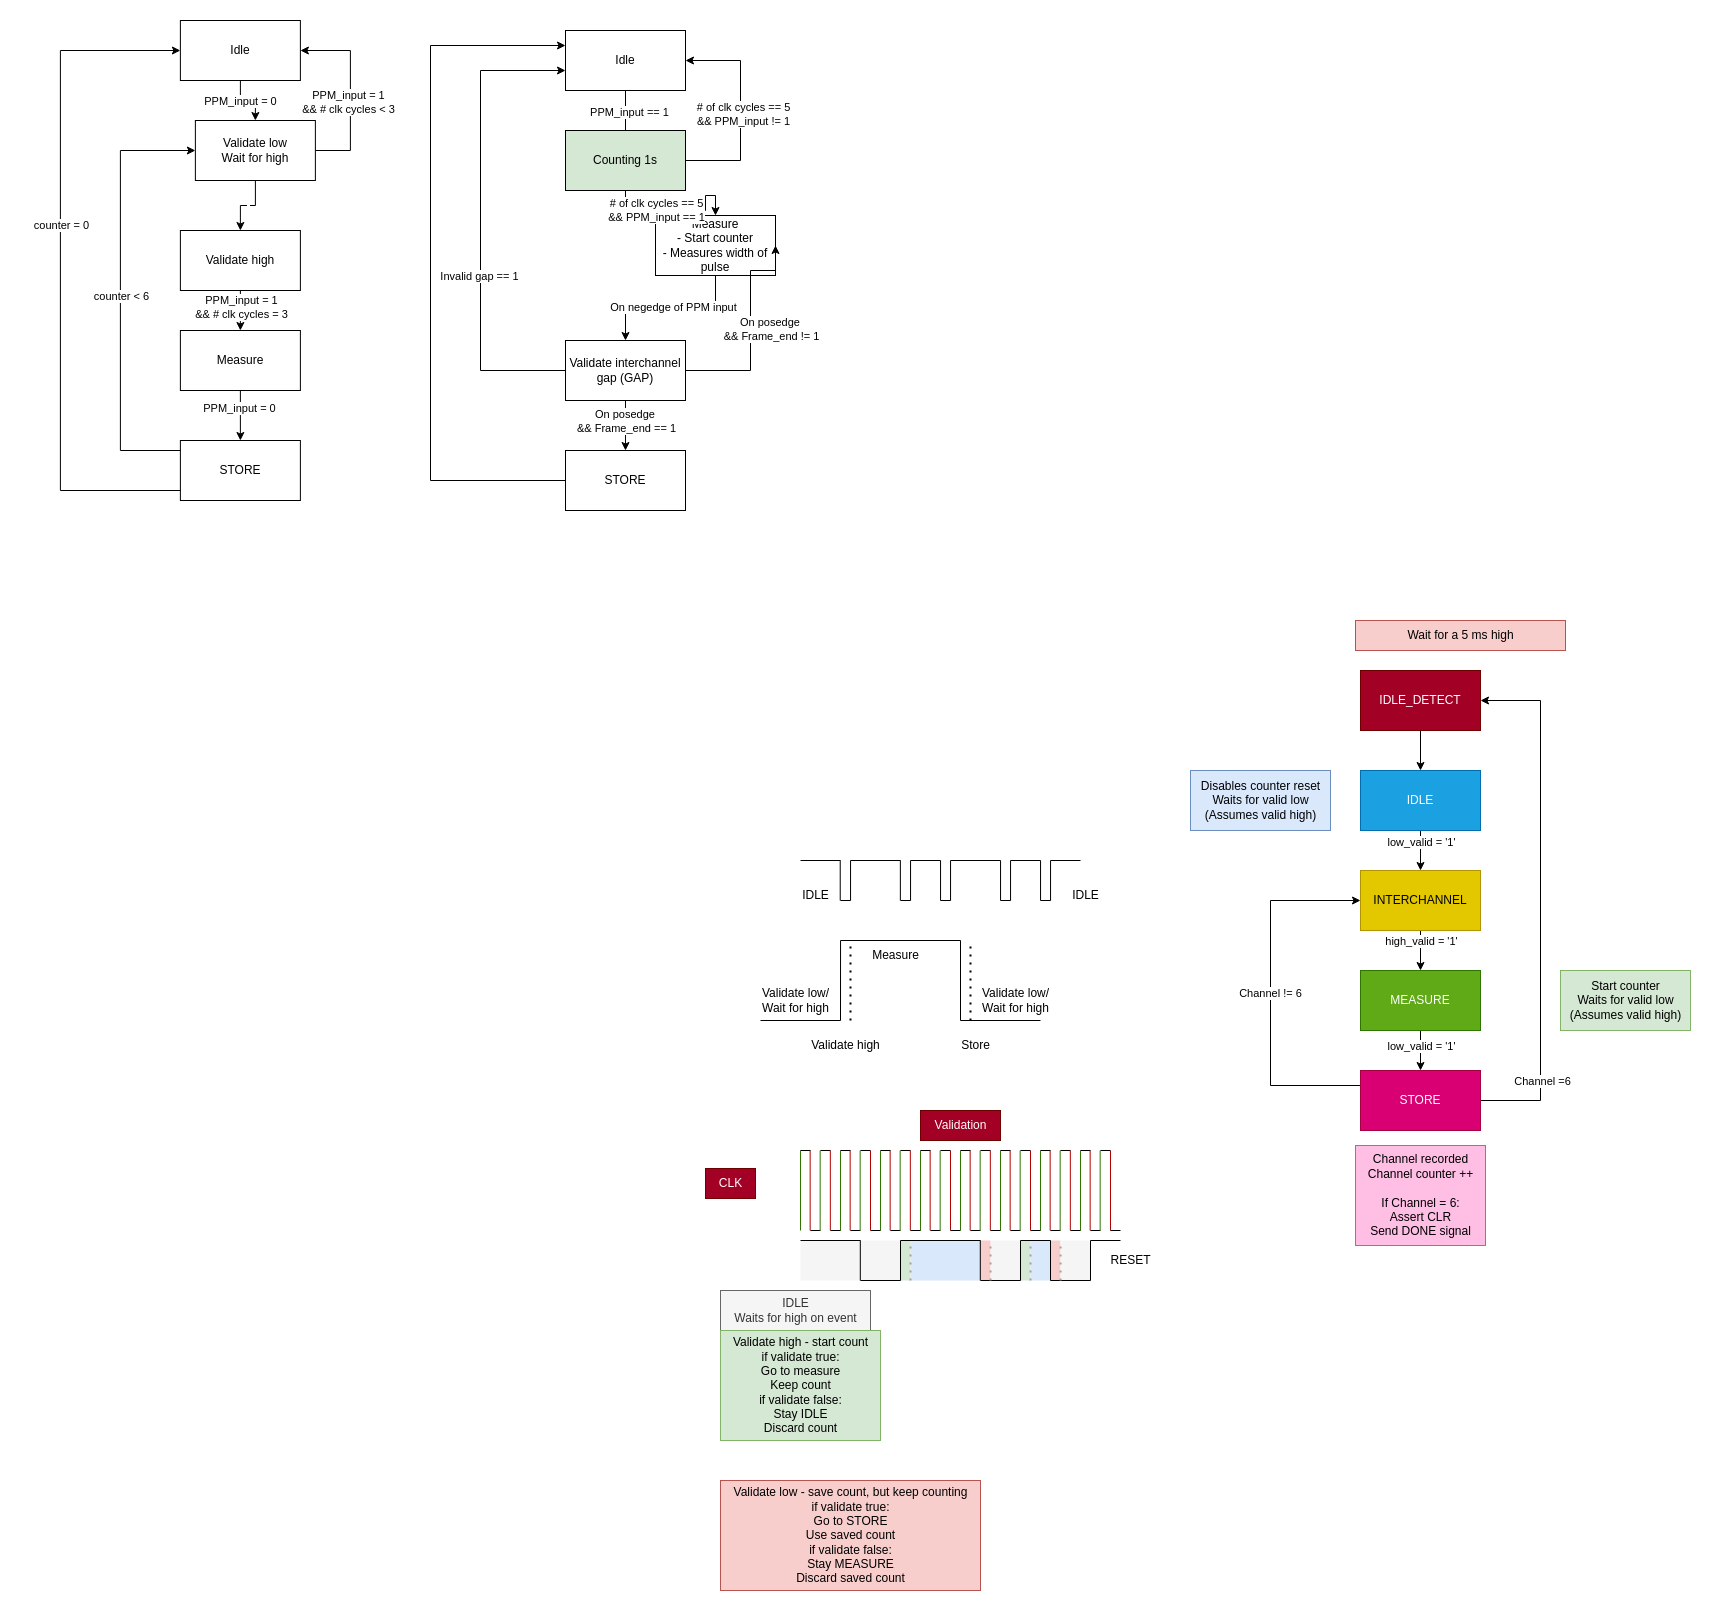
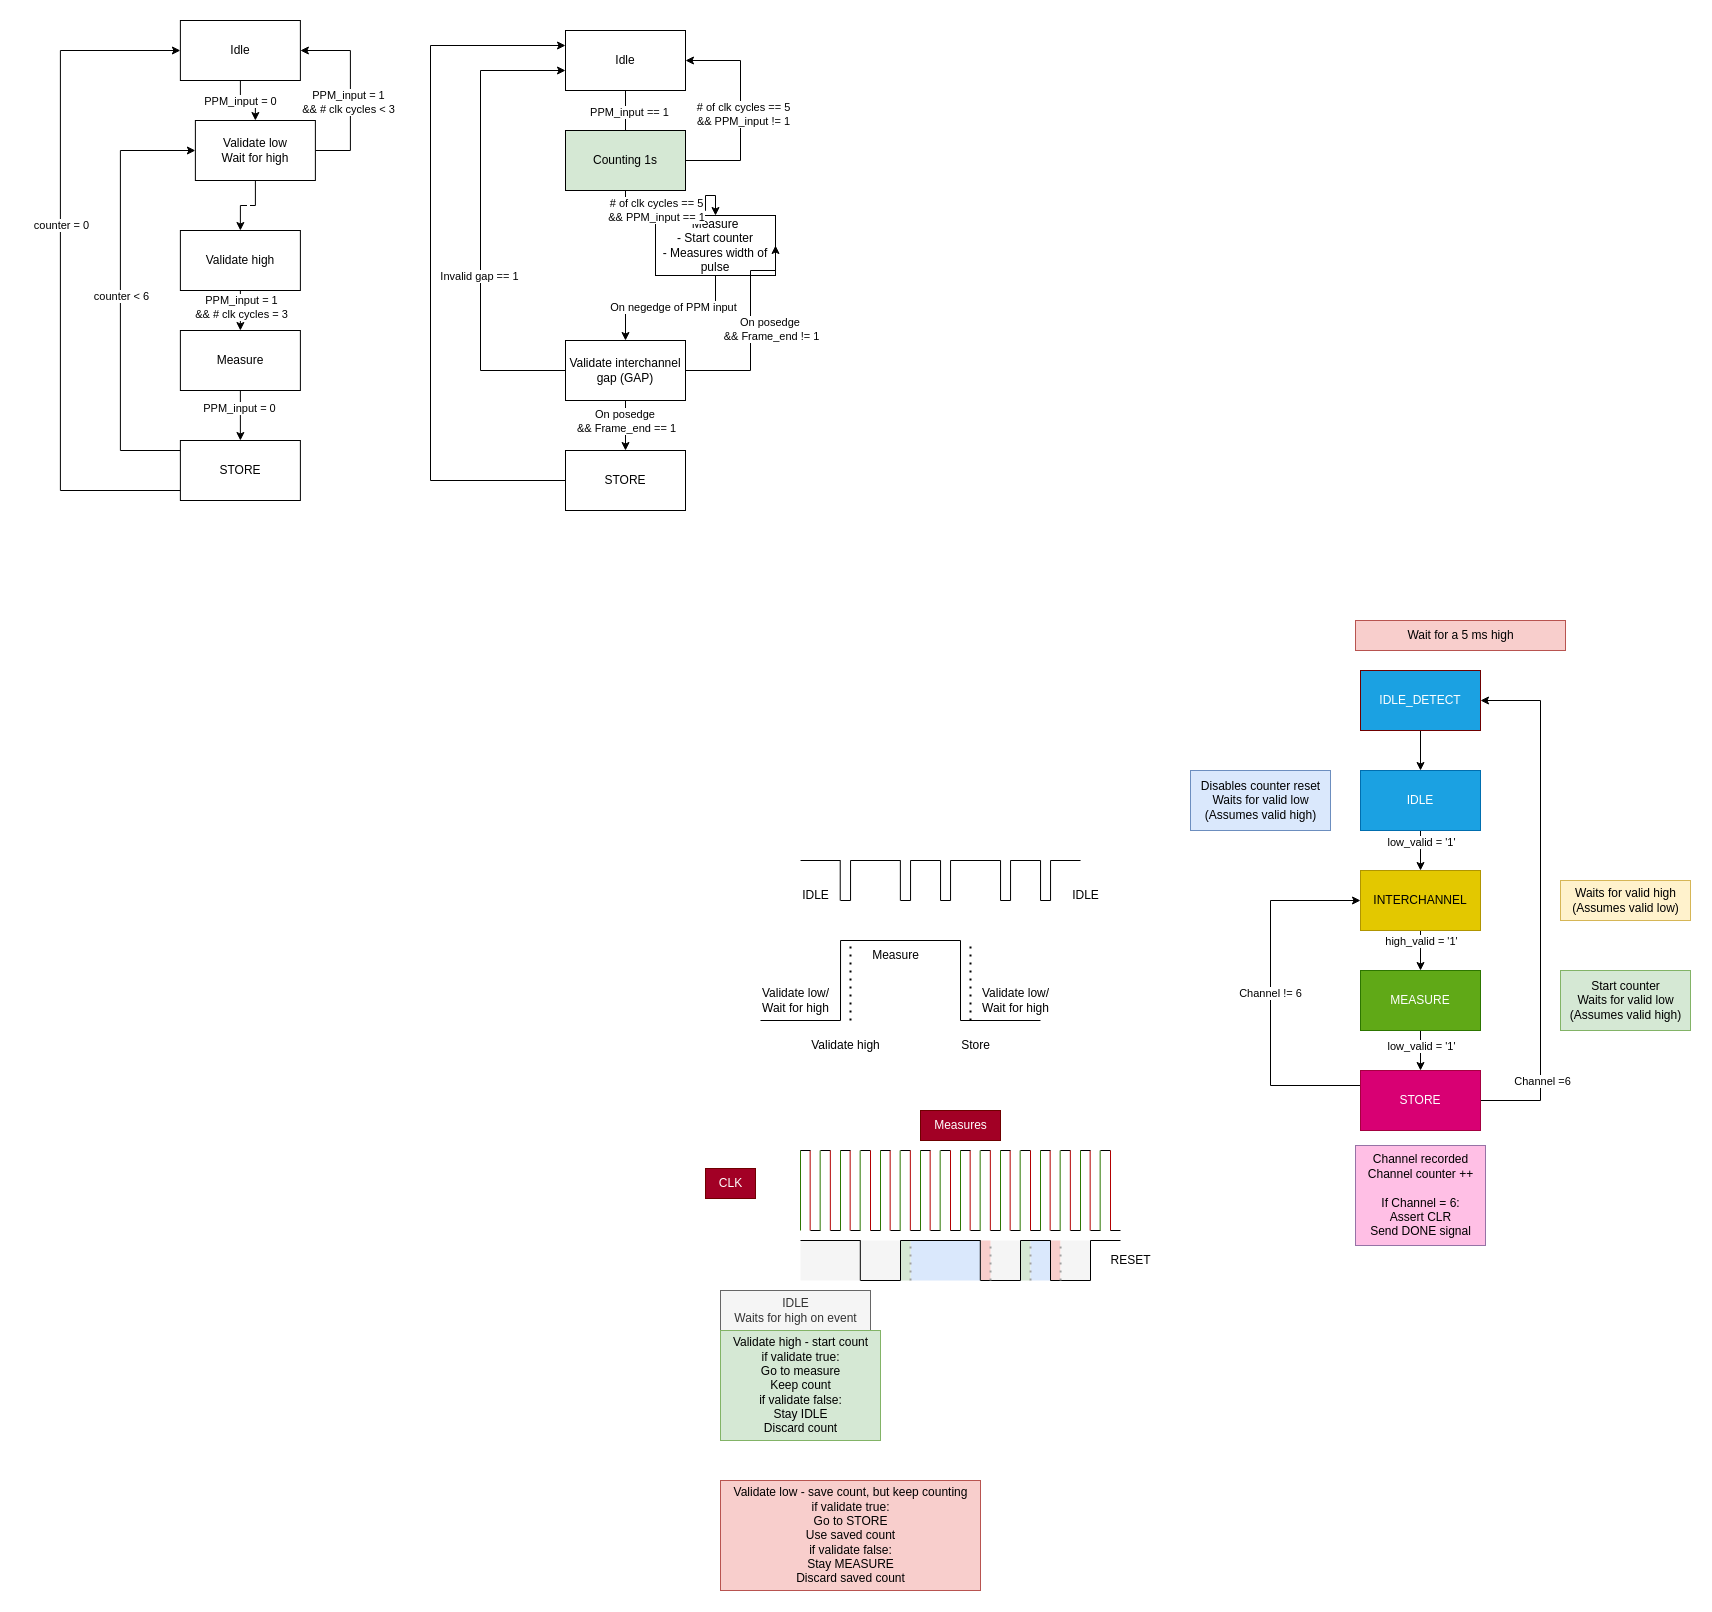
node "IDLE_DETECT": fillcolor #a20025 -> #1ba1e2
node "Waits for valid high (Assumes valid low)": added
node "Validation": label "Validation" -> "Measures"
